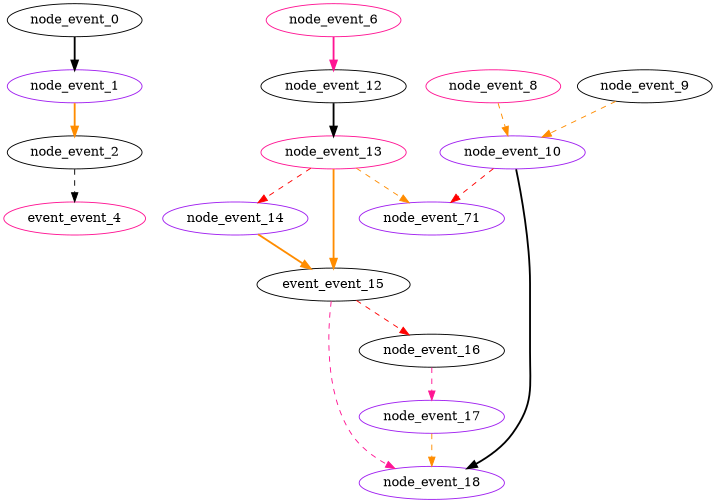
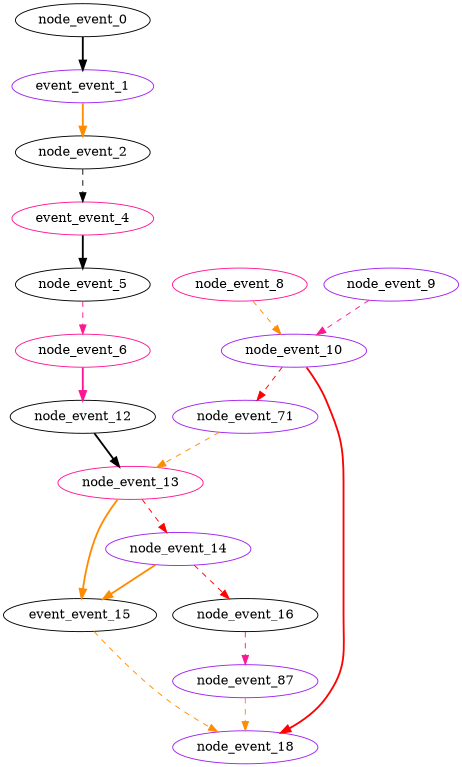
node "node_event_1": label "node_event_1" -> "event_event_1"
node "node_event_9": color black -> purple
edge "node_event_9" -> "node_event_10": color darkorange -> deeppink
edge "node_event_13" -> "node_event_71": reversed
node "node_event_5": added
edge "event_event_15" -> "node_event_16": now "node_event_14" -> "node_event_16"
edge "node_event_10" -> "node_event_18": color black -> red
edge "event_event_15" -> "node_event_18": color deeppink -> darkorange
node "node_event_17": label "node_event_17" -> "node_event_87"
